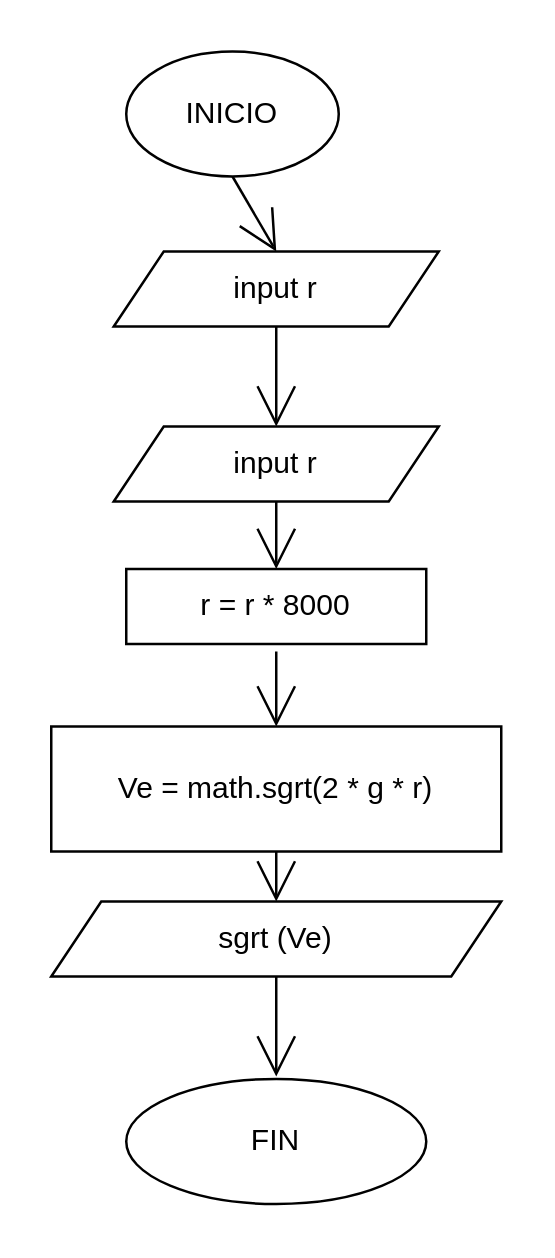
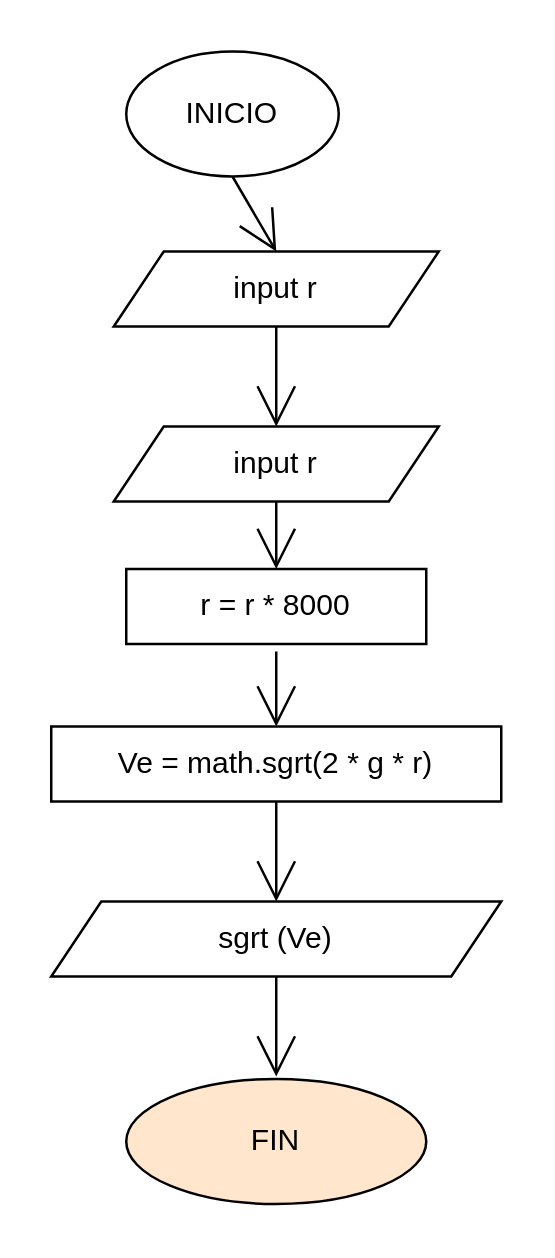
node "Ve = math.sgrt(2 * g * r)": size 450x125 -> 450x75
node "FIN": fillcolor #ffffff -> #ffe6cc
